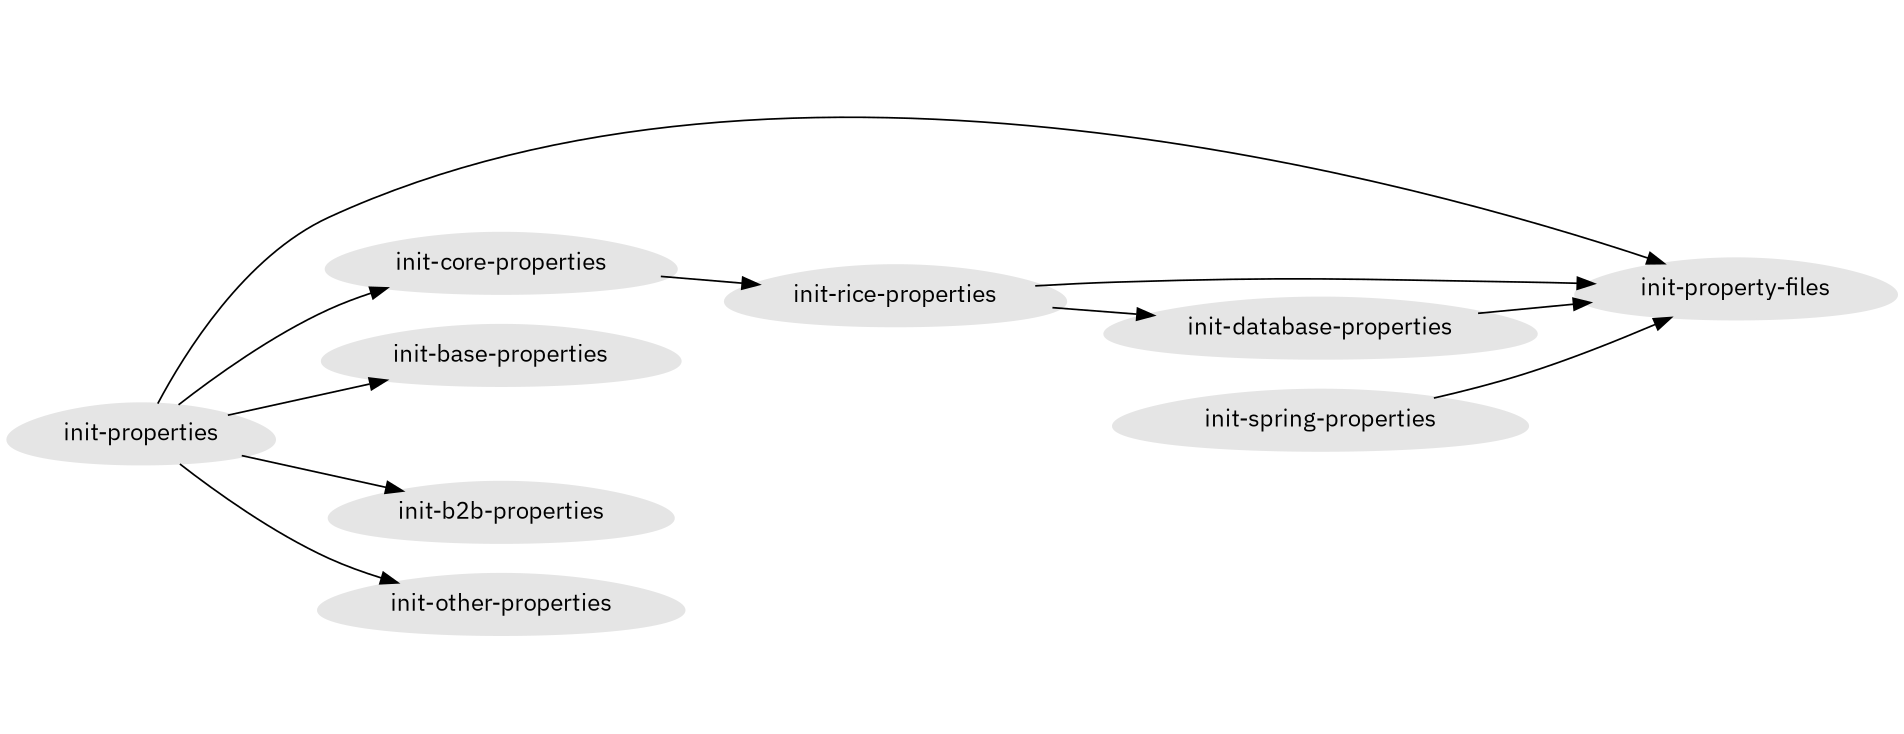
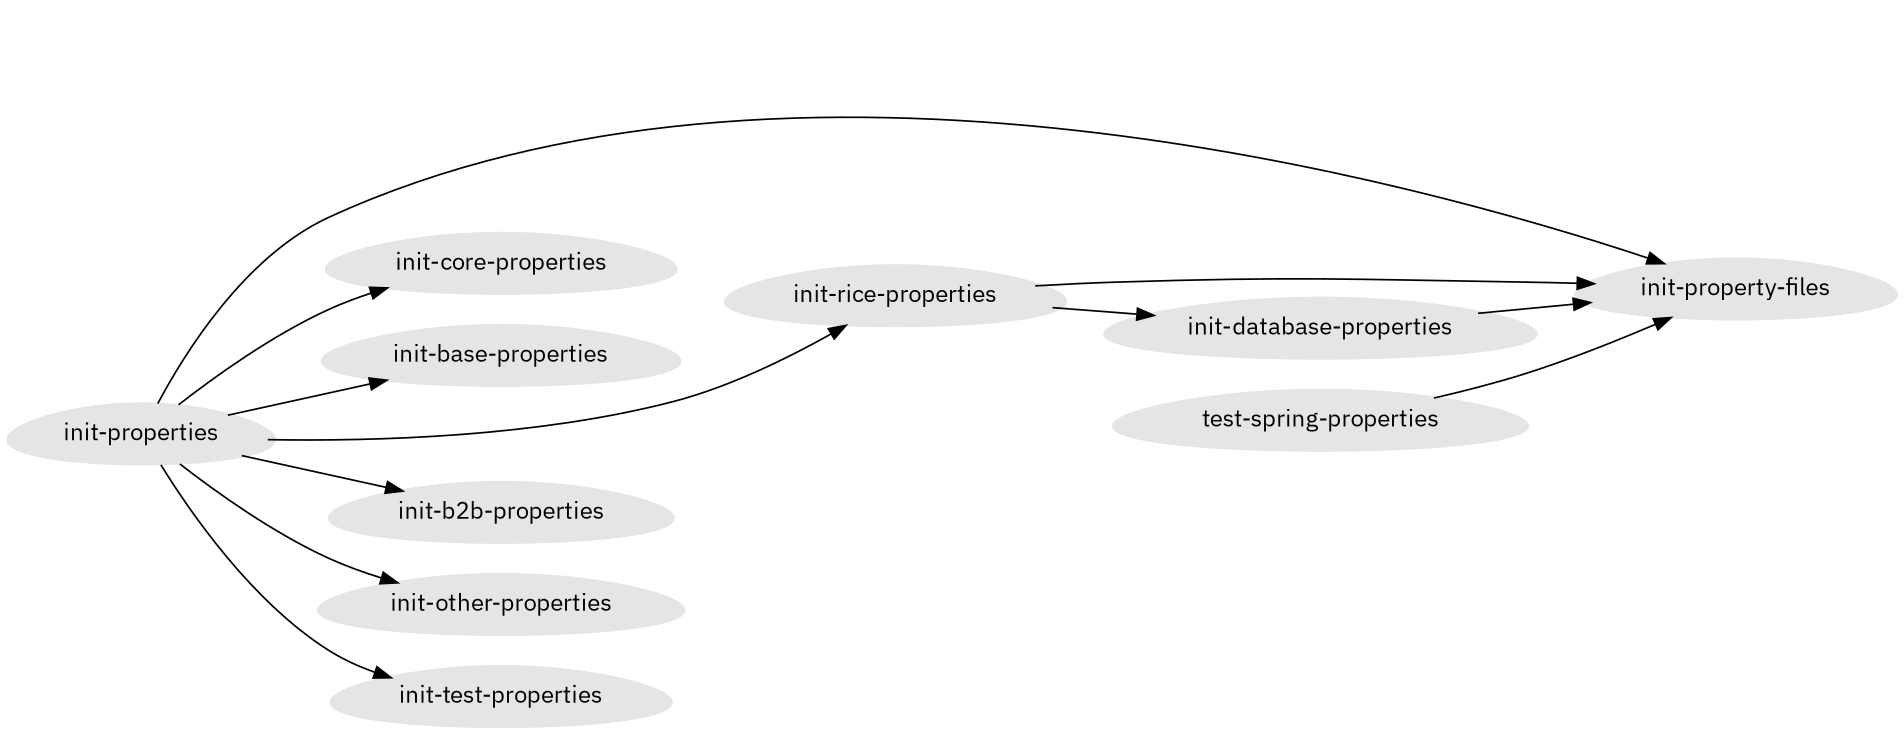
edge "init-core-properties" -> "init-rice-properties": now "init-properties" -> "init-rice-properties"
node "init-spring-properties": label "init-spring-properties" -> "test-spring-properties"
node "init-test-properties": added
